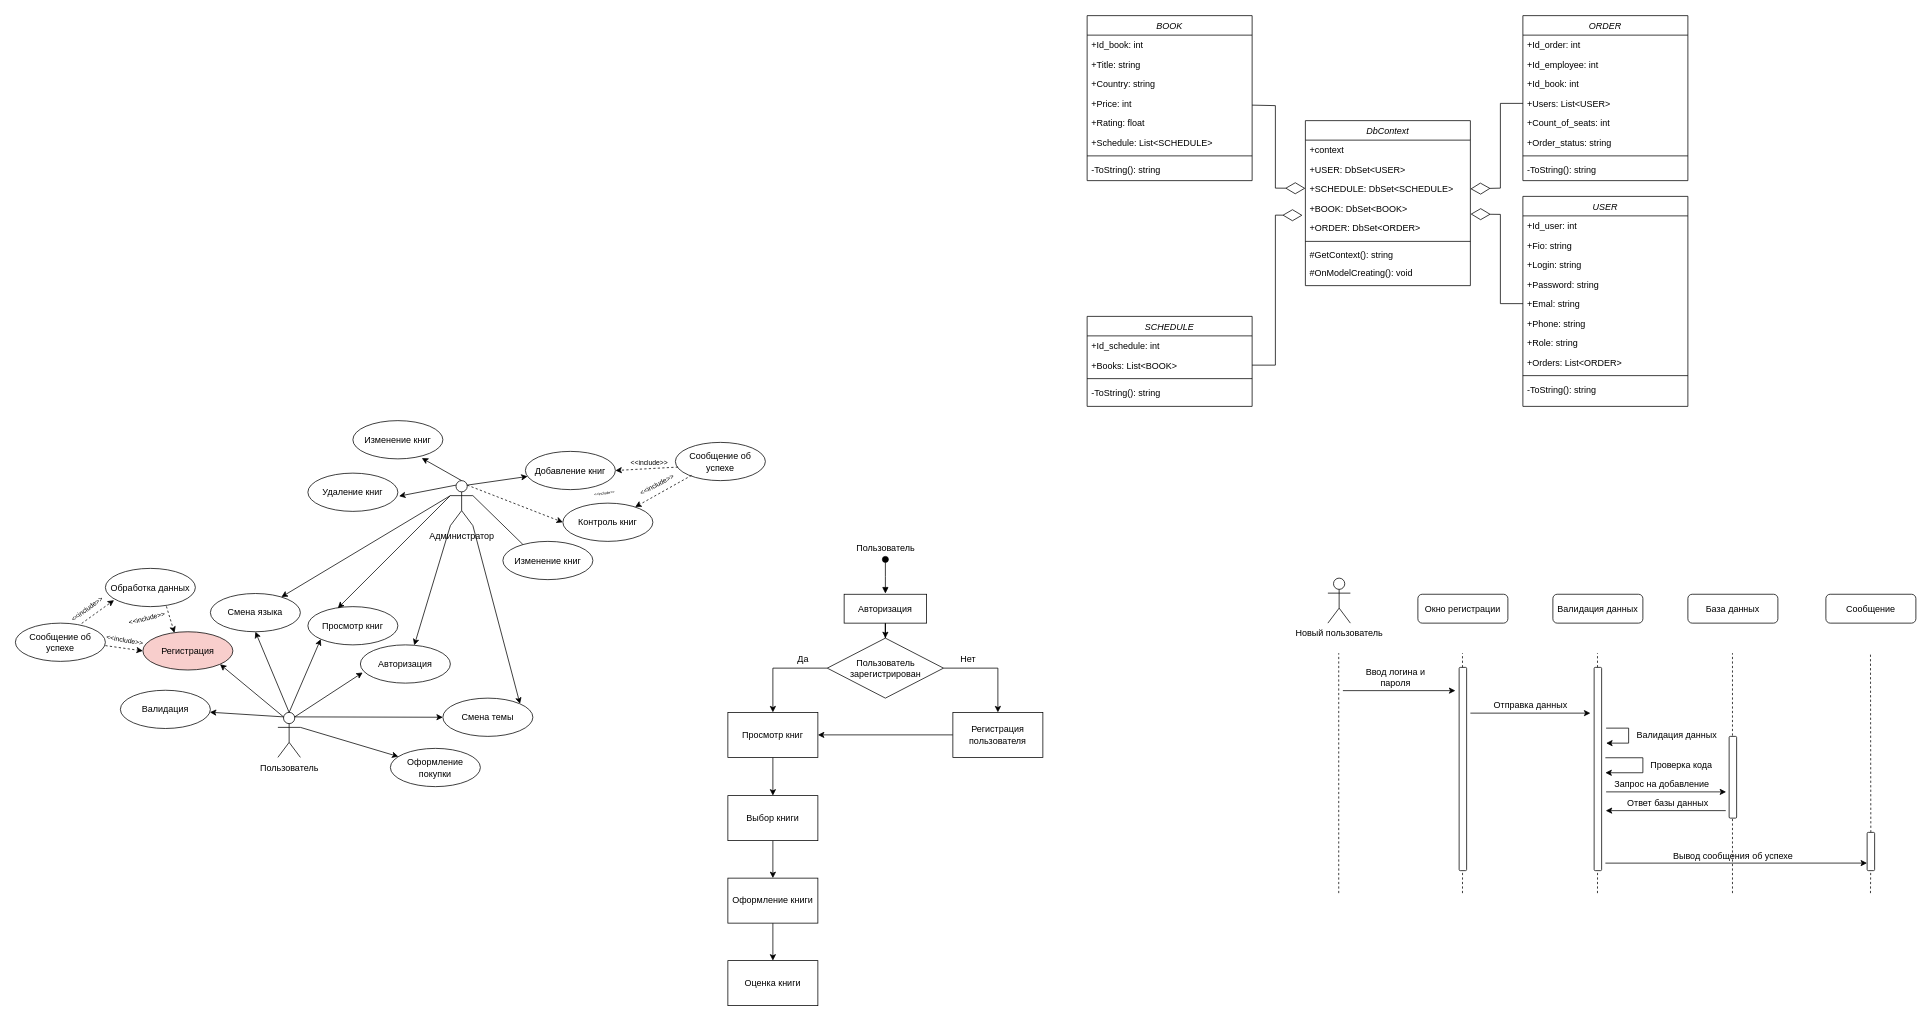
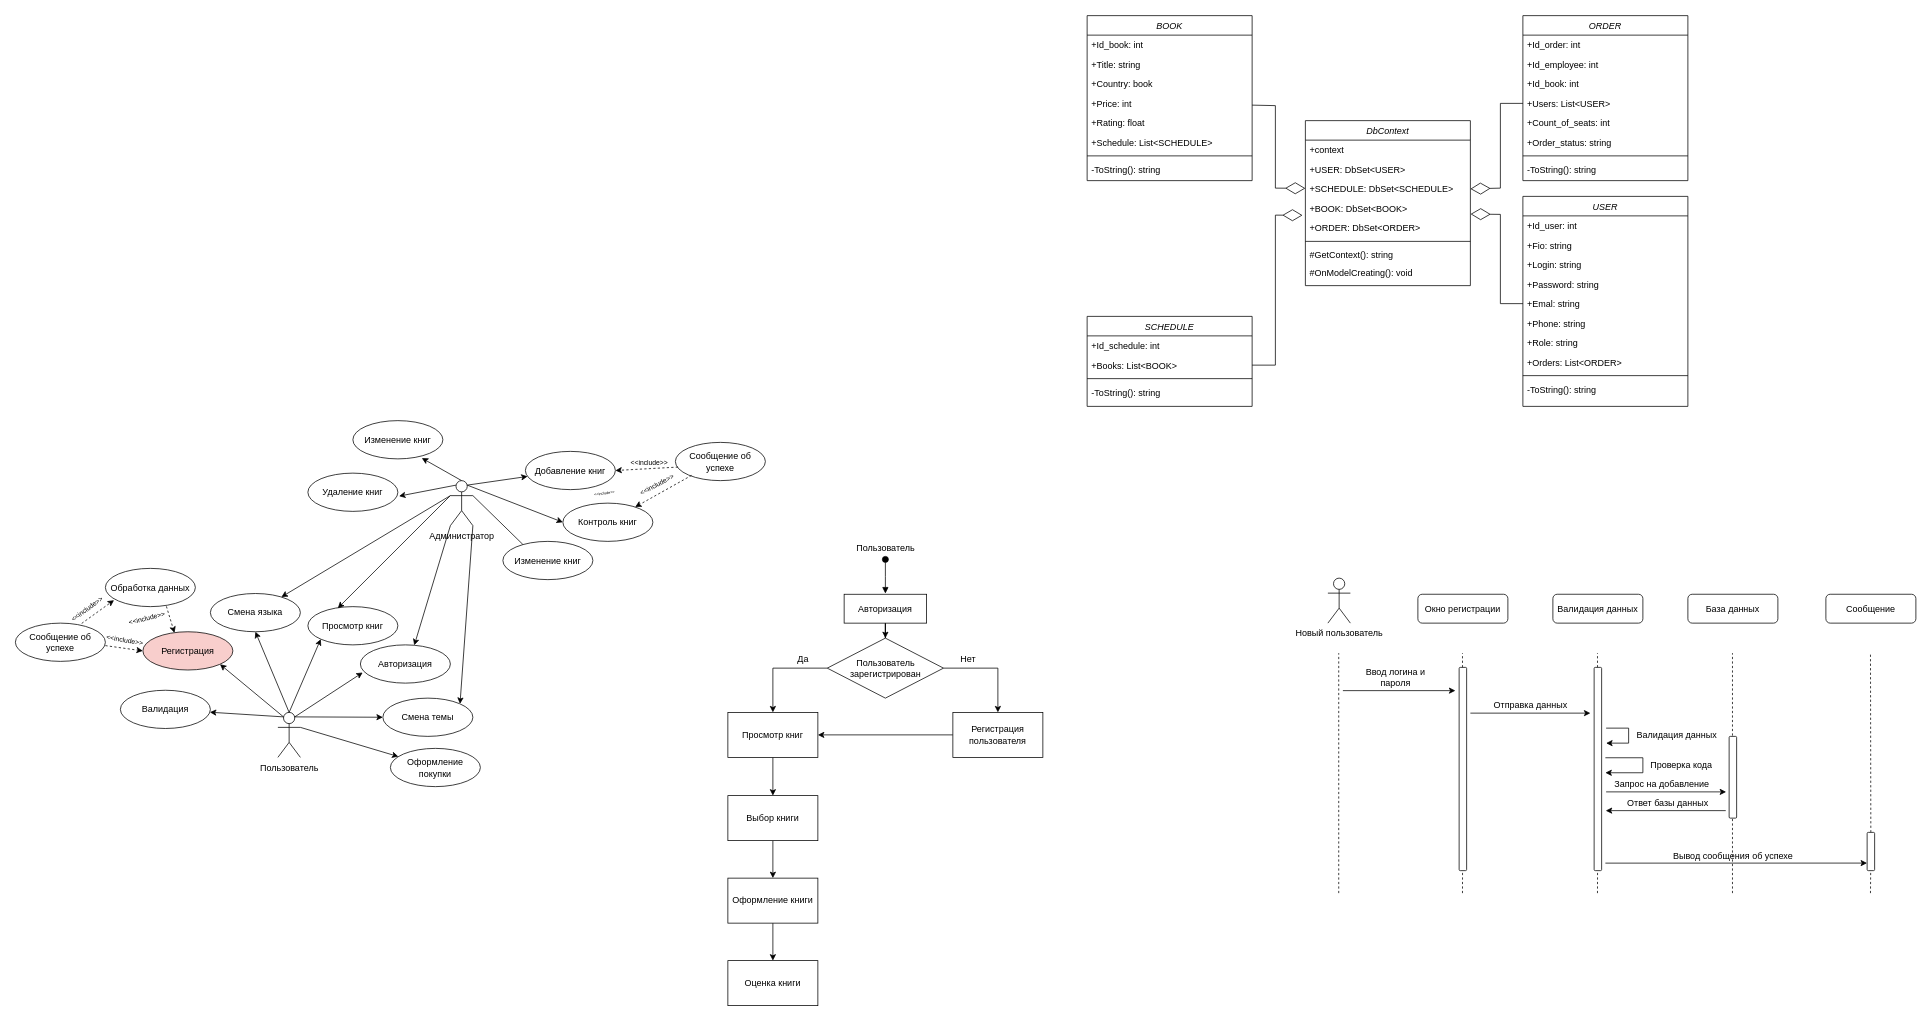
node "+Country: string": label "+Country: string" -> "+Country: book"
edge "Администратор" -> "Контроль книг": style dashed -> solid
node "Смена темы": moved (488, 717) -> (428, 717)
